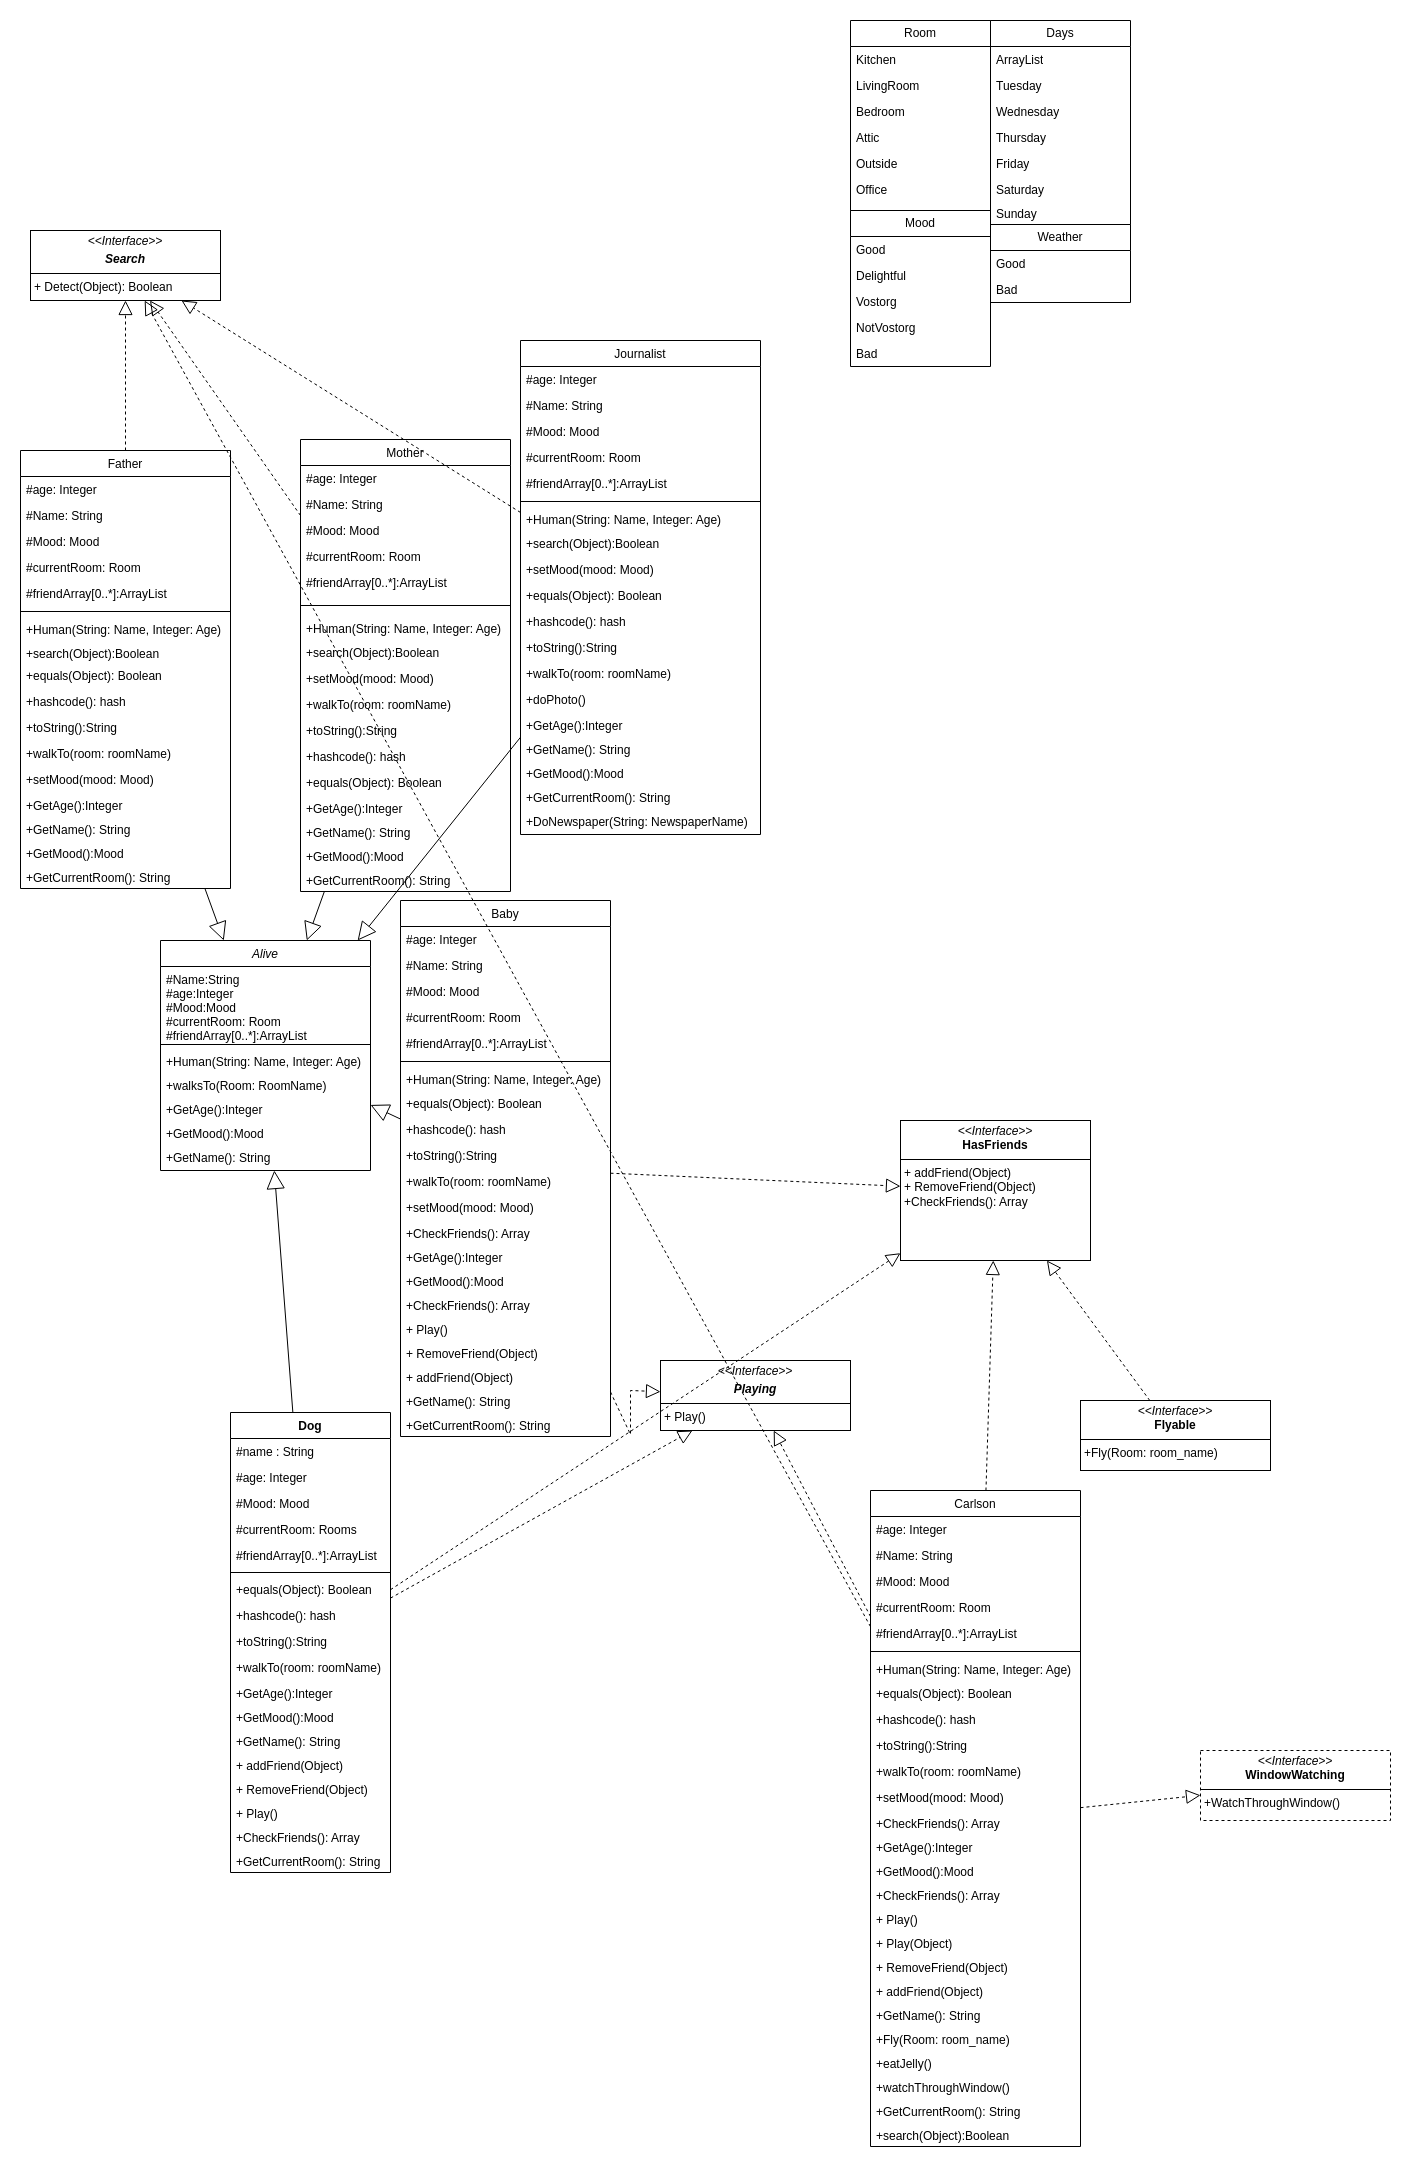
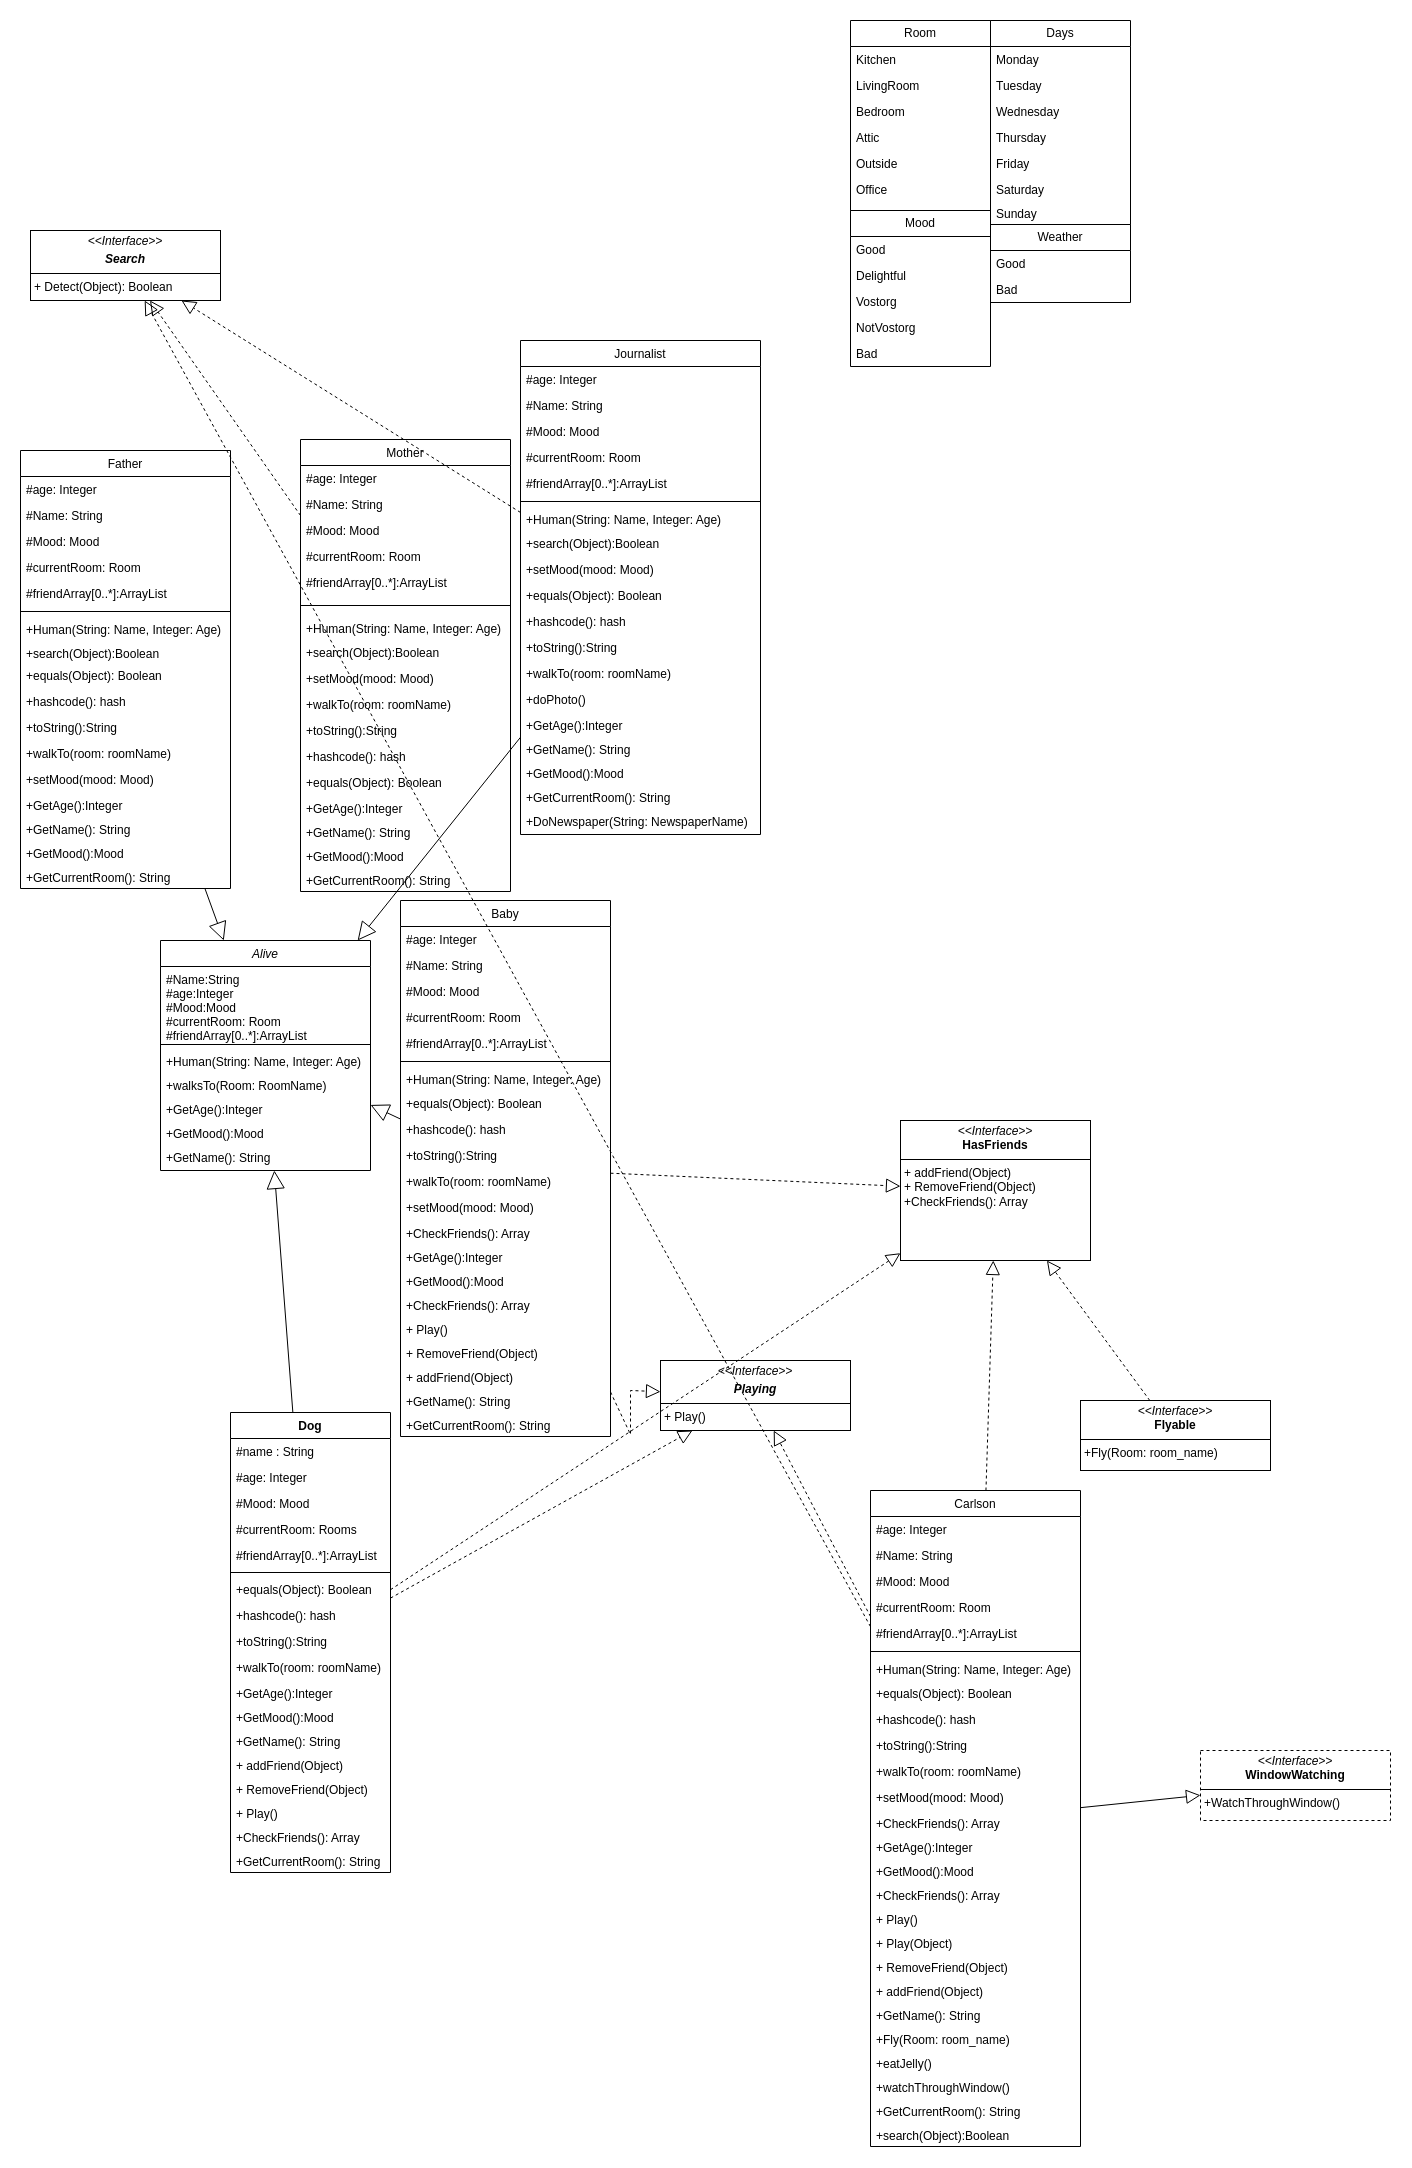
node "ArrayList": label "ArrayList" -> "Monday"
edge "Father" -> "<<Interface>> Search + Detect(Object): Boolean": removed
edge "Mother" -> "Alive": removed
edge "Carlson" -> "<<Interface>> WindowWatching +WatchThroughWindow()": style dashed -> solid
